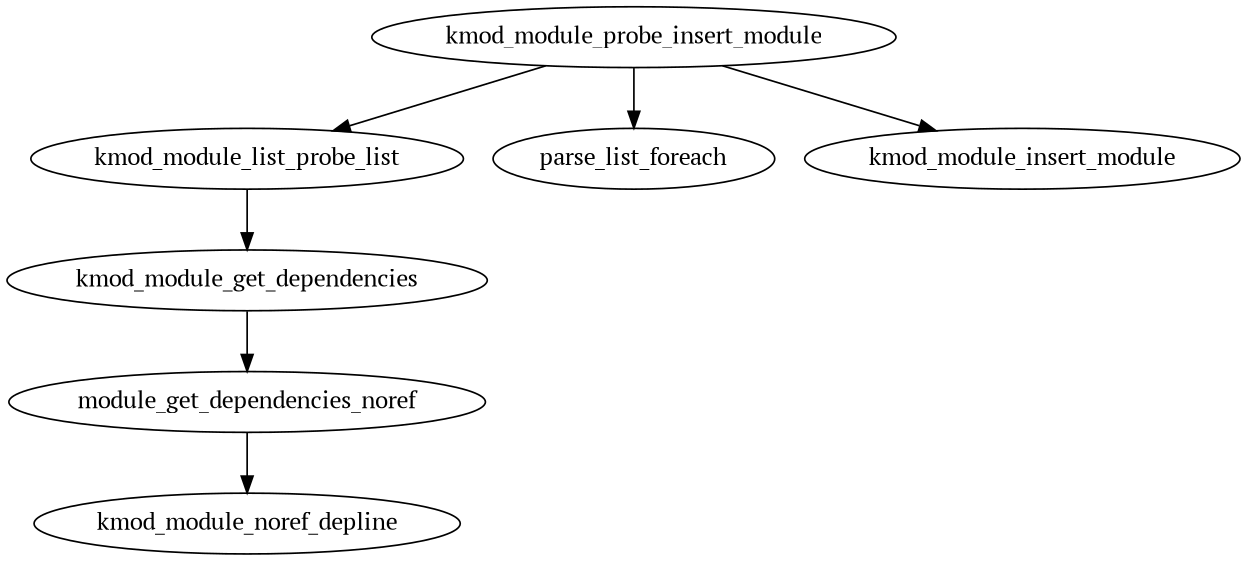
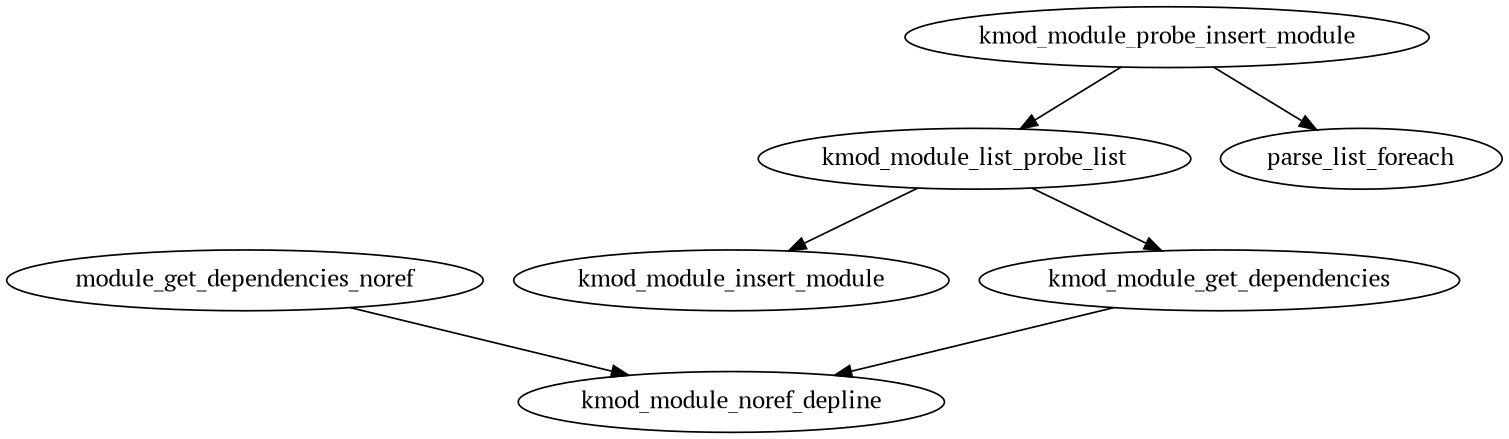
edge "kmod_module_probe_insert_module" -> "kmod_module_insert_module": now "kmod_module_list_probe_list" -> "kmod_module_insert_module"
edge "kmod_module_get_dependencies" -> "module_get_dependencies_noref": now "kmod_module_get_dependencies" -> "kmod_module_noref_depline"
